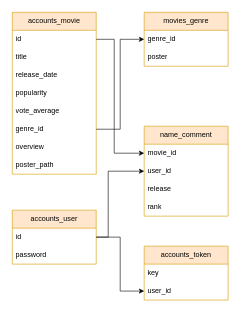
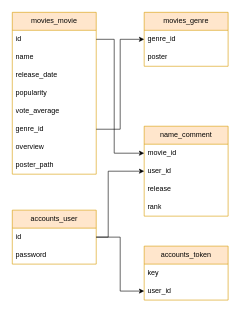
node "accounts_movie": label "accounts_movie" -> "movies_movie"
node "title": label "title" -> "name"
